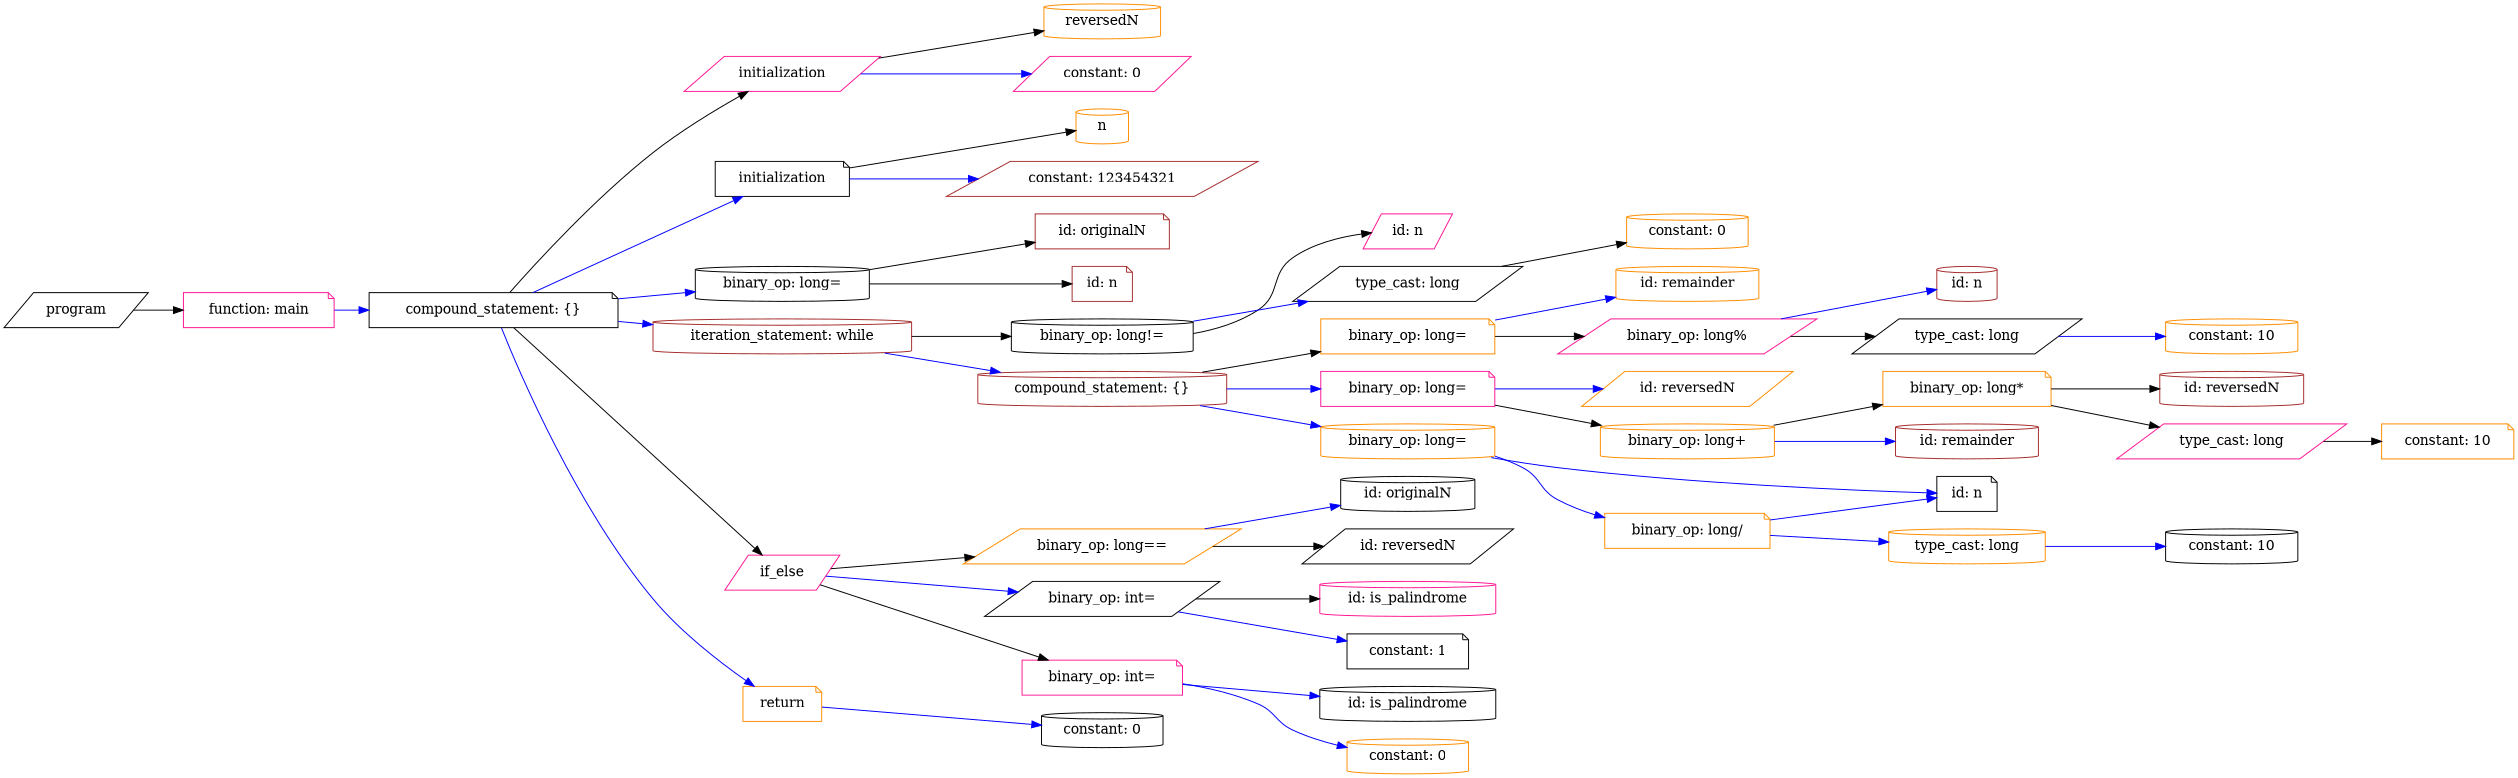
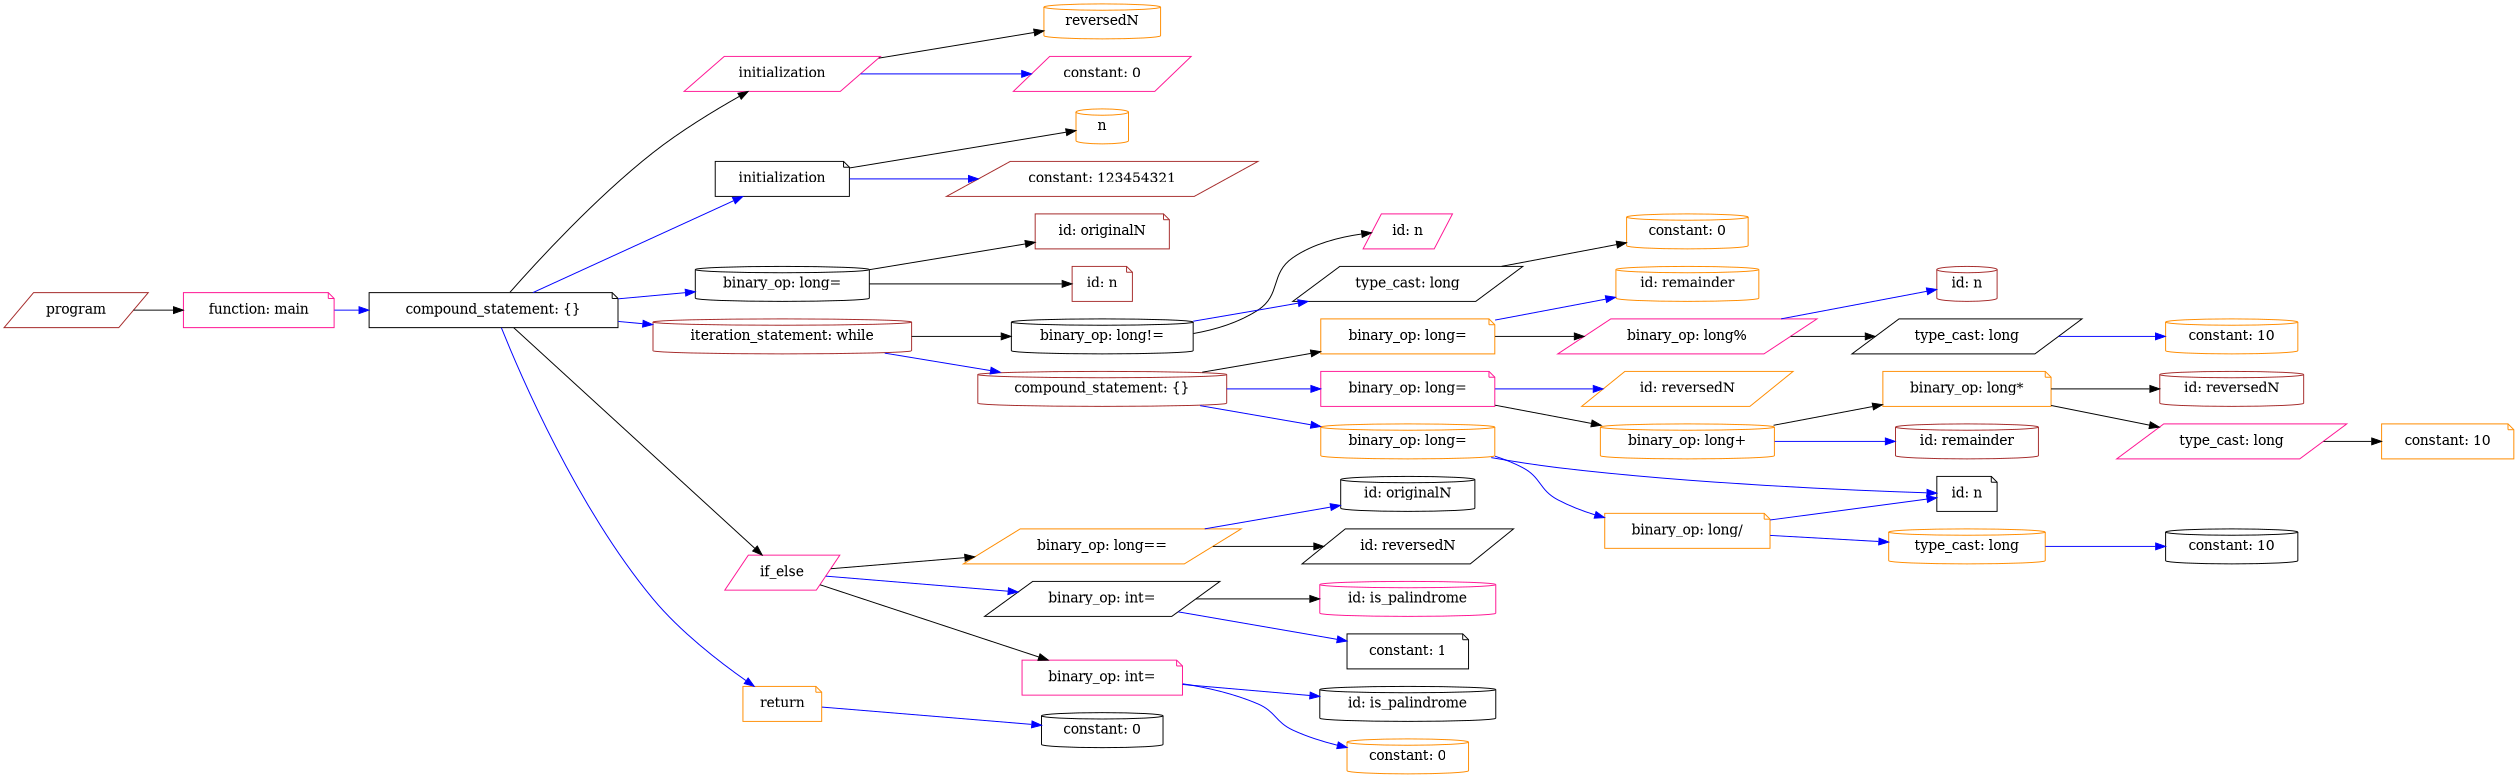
node "program": color black -> brown
